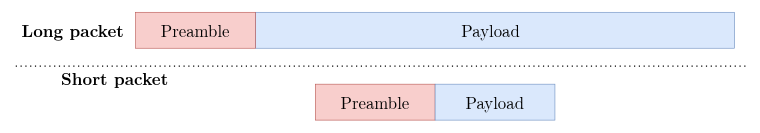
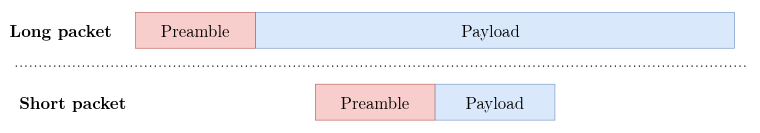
node "Long packet": moved (72, 30) -> (60, 30)
node "Short packet": moved (114, 78) -> (72, 102)
